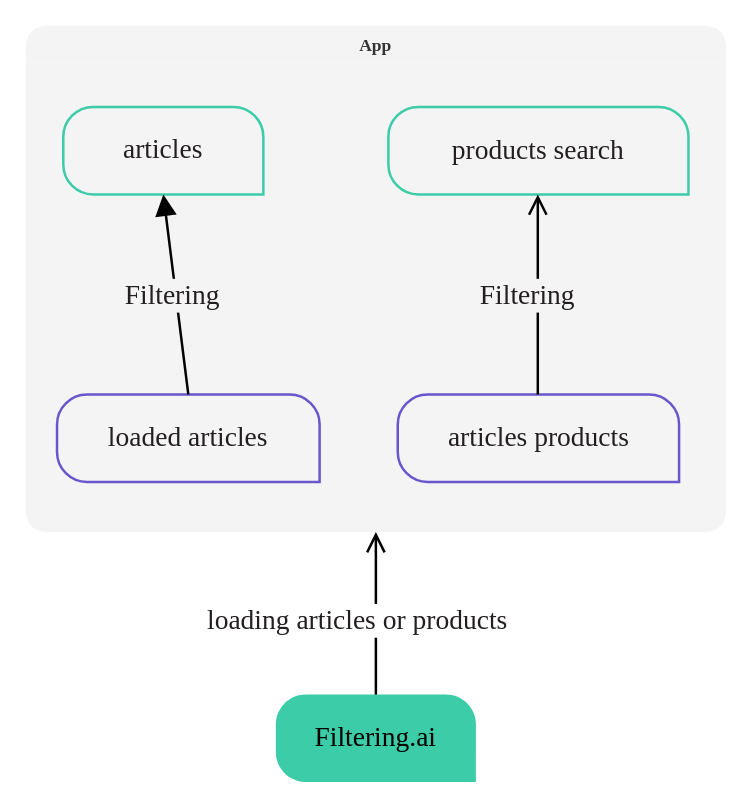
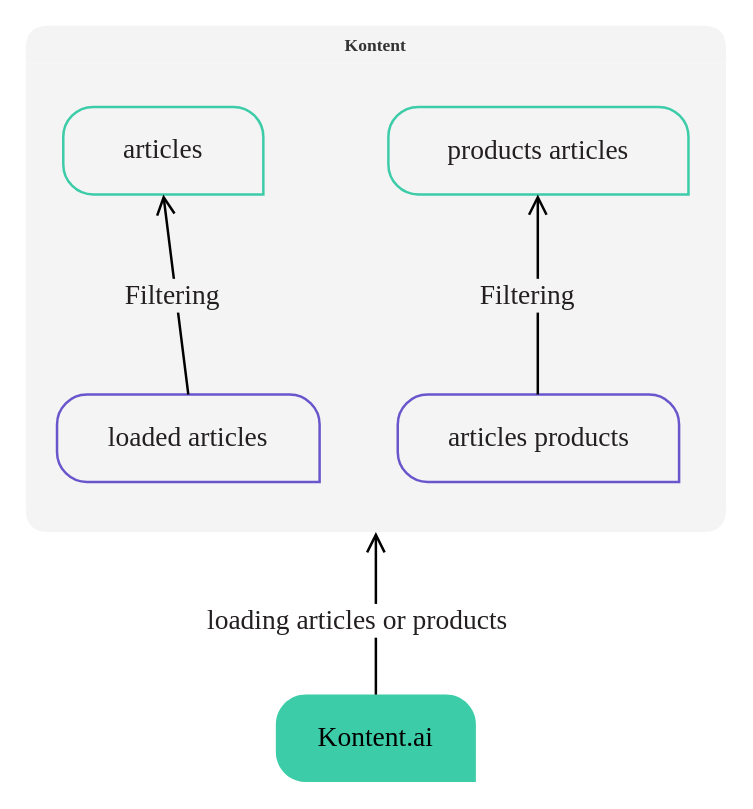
node "App": label "App" -> "Kontent"
node "products search": label "products search" -> "products articles"
edge "loaded articles" -> "articles search": arrowhead block -> open
node "Filtering.ai": label "Filtering.ai" -> "Kontent.ai"
